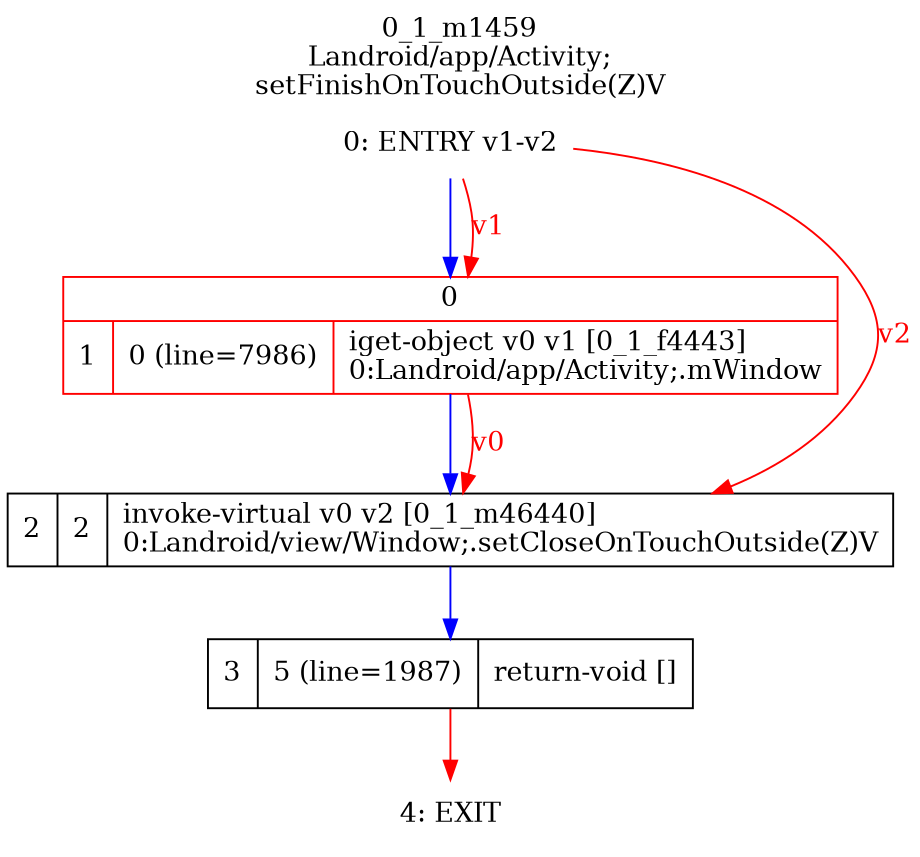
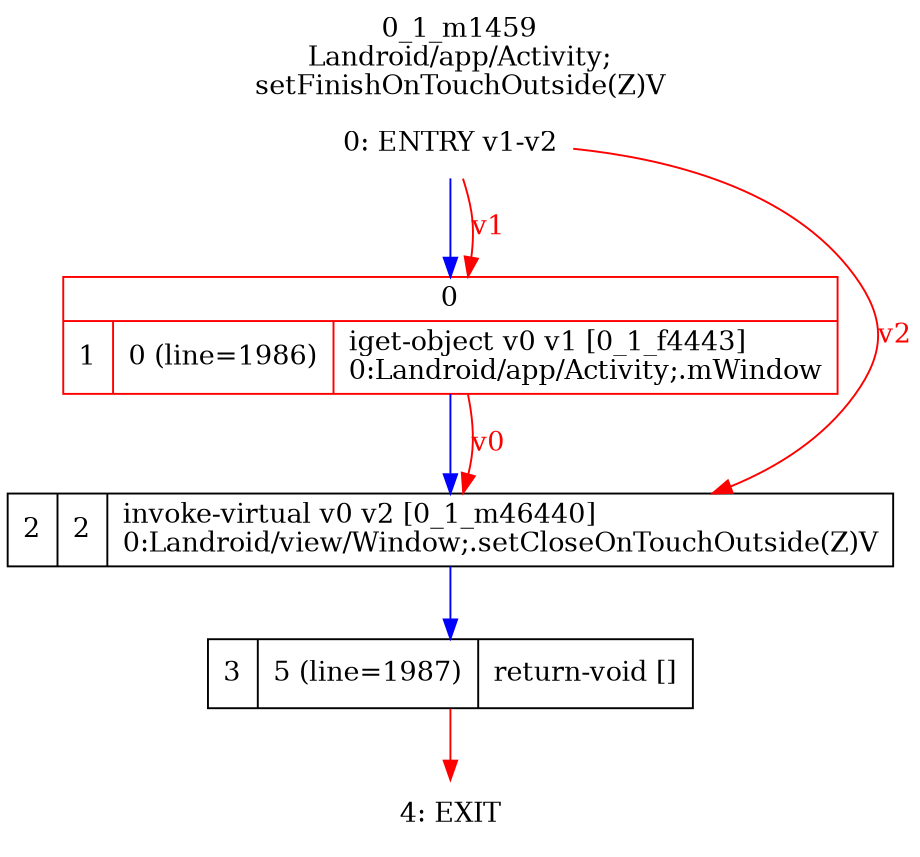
node "0": text "0 (line=7986)" -> "0 (line=1986)"
